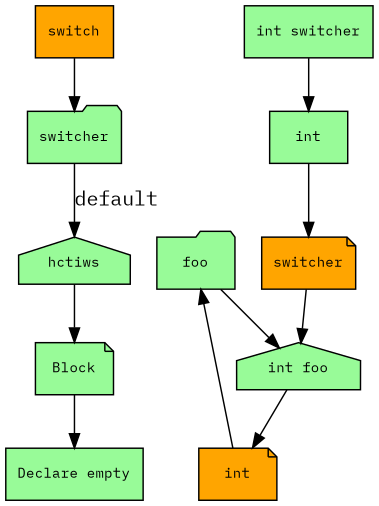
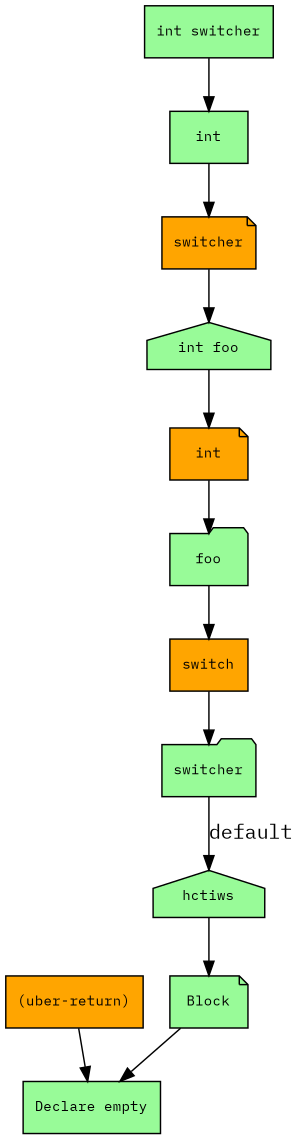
edge "foo" -> "int foo": now "foo" -> "switch"
node "(uber-return)": added
